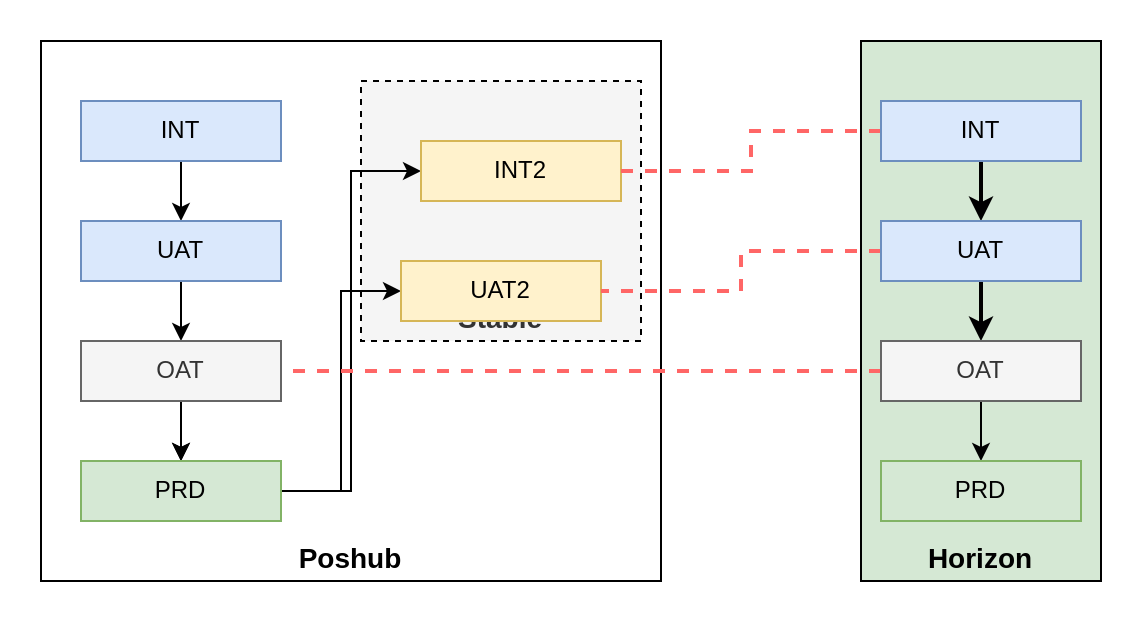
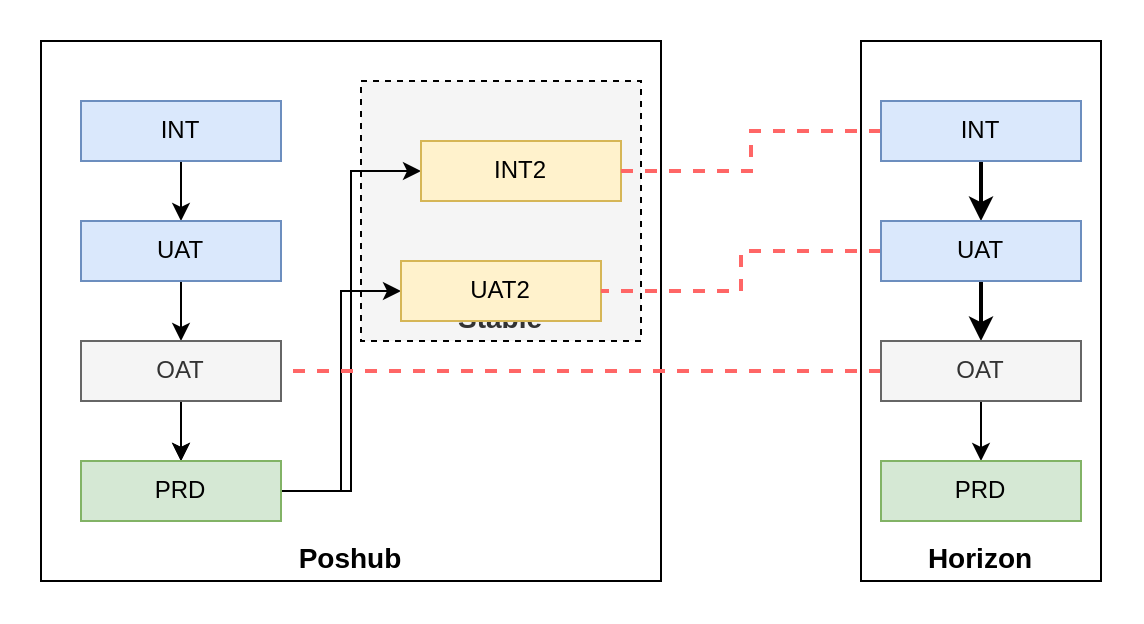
node "Horizon": fillcolor #d5e8d4 -> #ffffff
